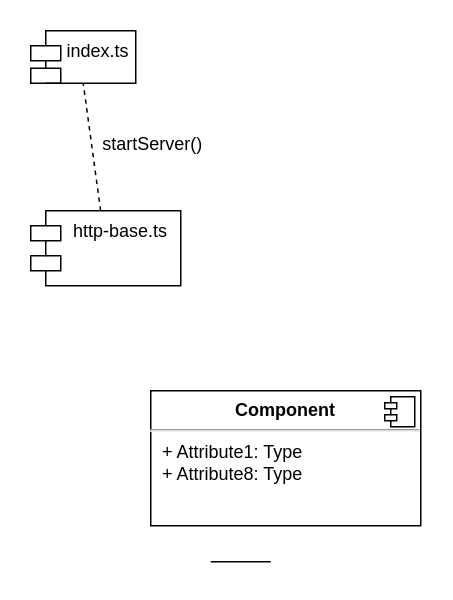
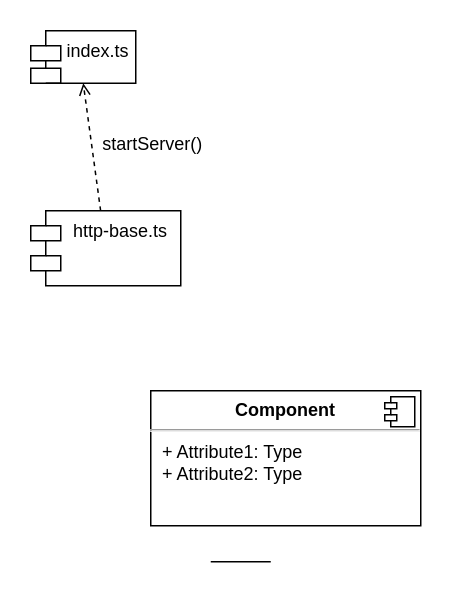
edge "index.ts" -- "http-base.ts": arrowhead none -> open
node "Component + Attribute1: Type + Attribute8: Type": label "Component + Attribute1: Type + Attribute8: Type" -> "Component + Attribute1: Type + Attribute2: Type"
